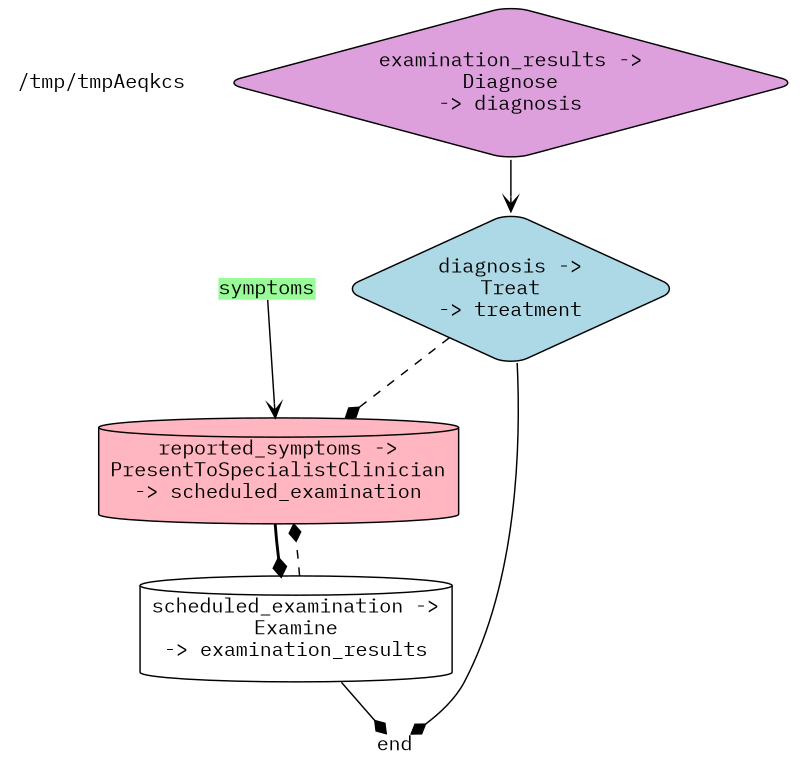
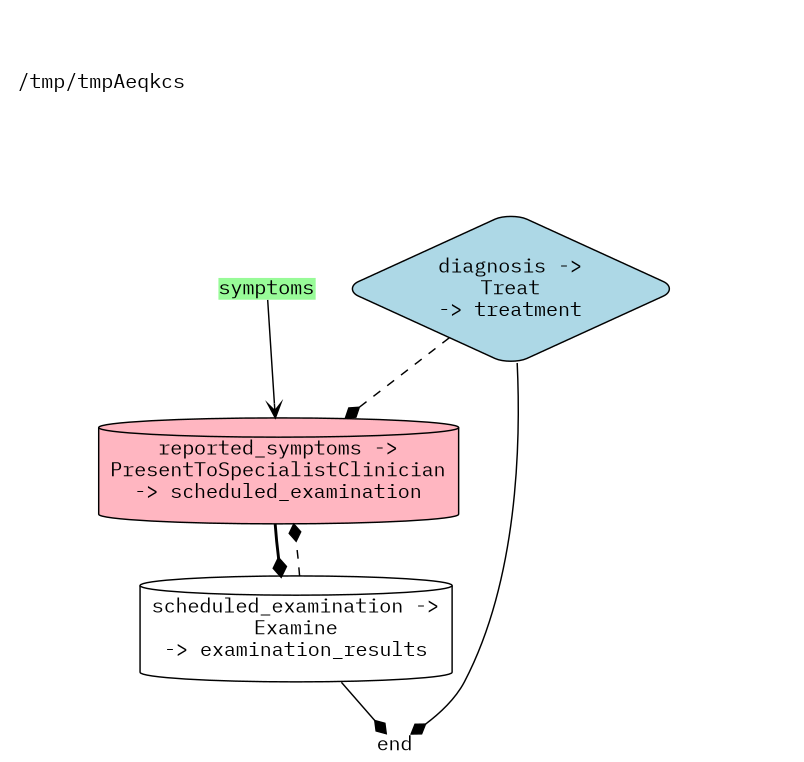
node "examination_results -> Diagnose -> diagnosis": removed
